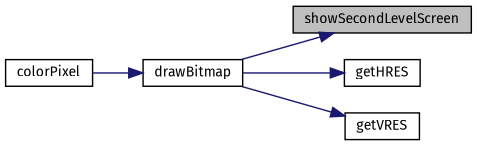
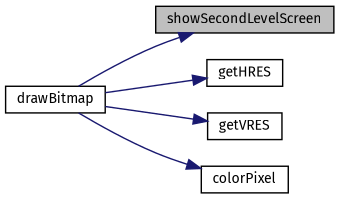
edge "colorPixel" -> "drawBitmap": reversed
